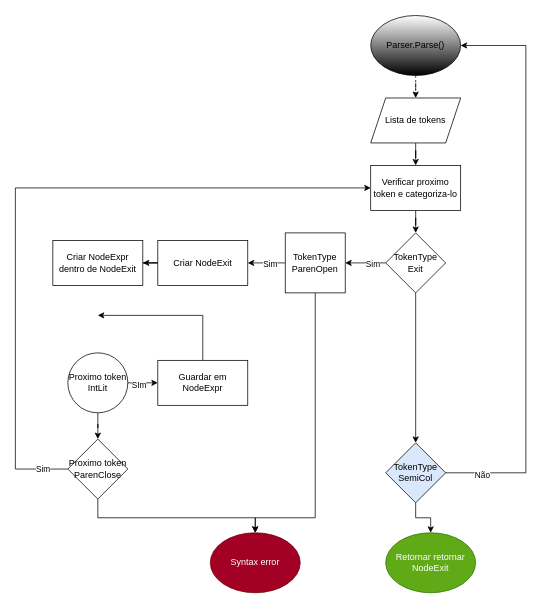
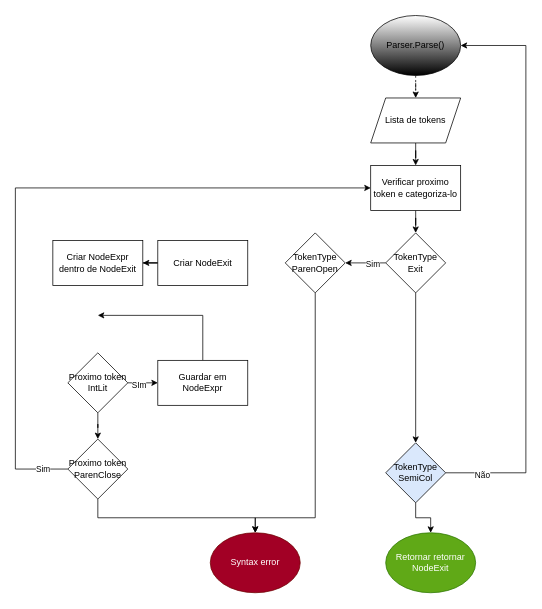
edge "TokenType ParenOpen" -> "Criar NodeExit": removed, label "Sim"
node "TokenType ParenOpen": shape rectangle -> diamond
node "Proximo token IntLit": shape ellipse -> diamond
